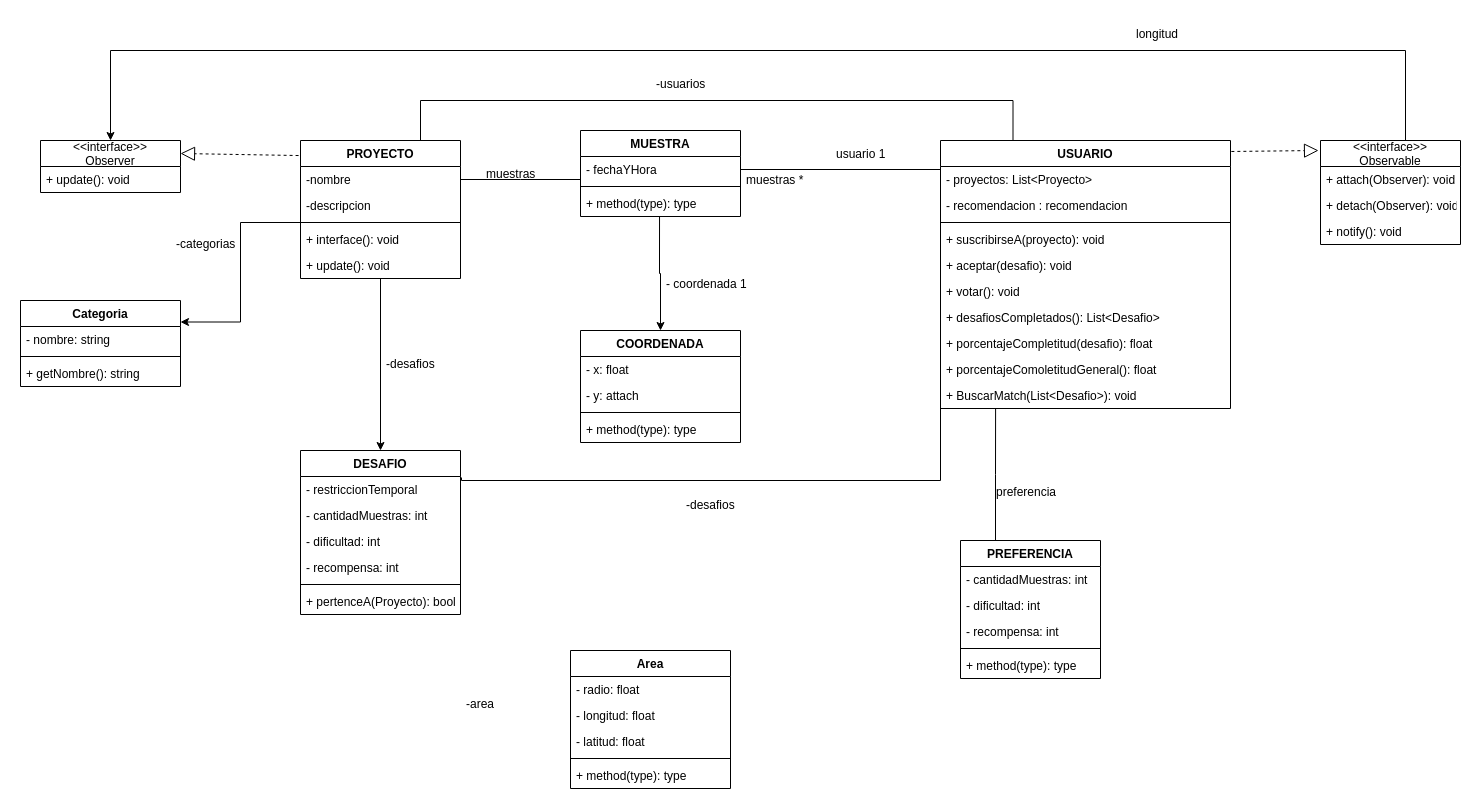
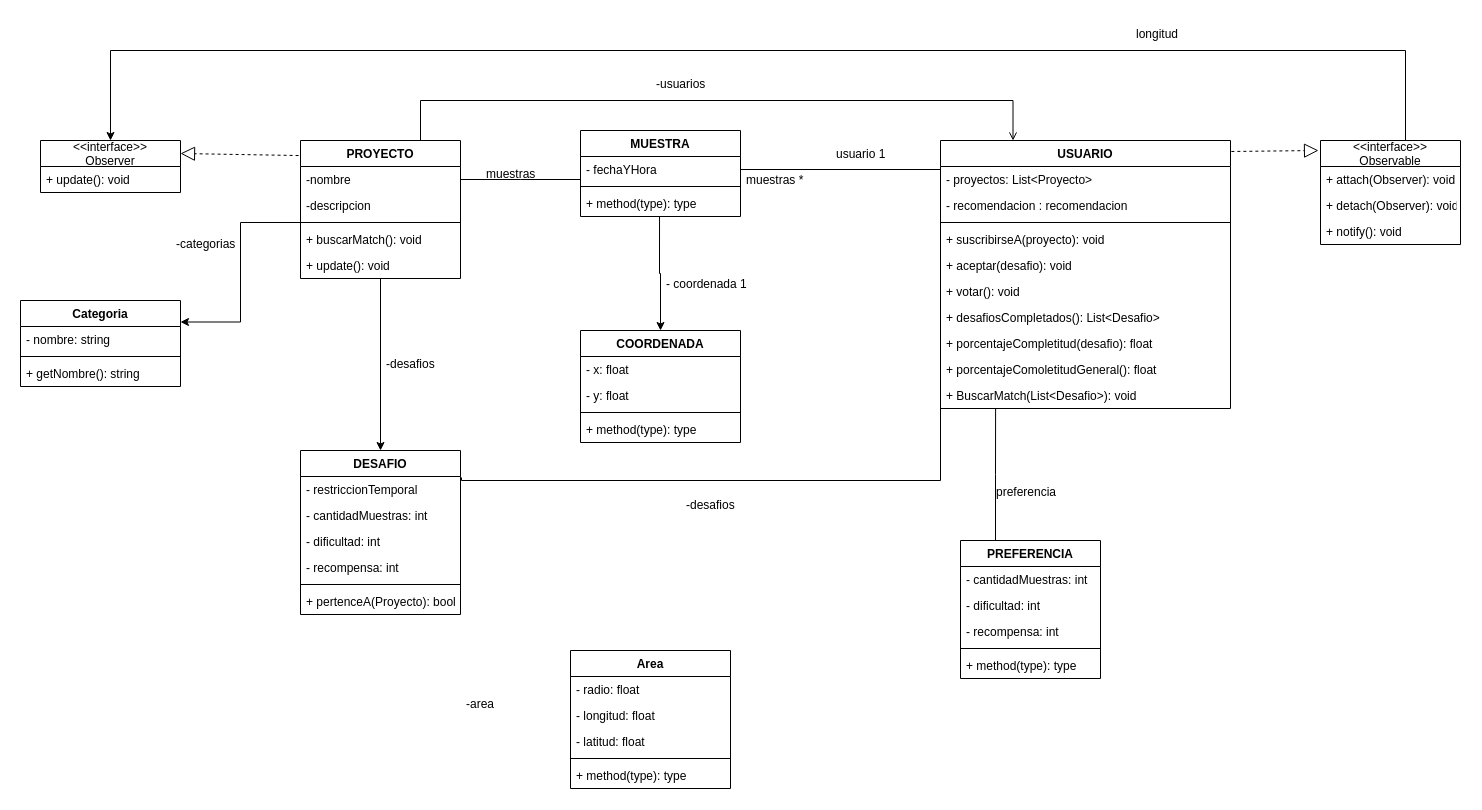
edge "PROYECTO" -- "USUARIO": arrowhead none -> open
node "+ interface(): void": label "+ interface(): void" -> "+ buscarMatch(): void"
node "- y: attach": label "- y: attach" -> "- y: float"
